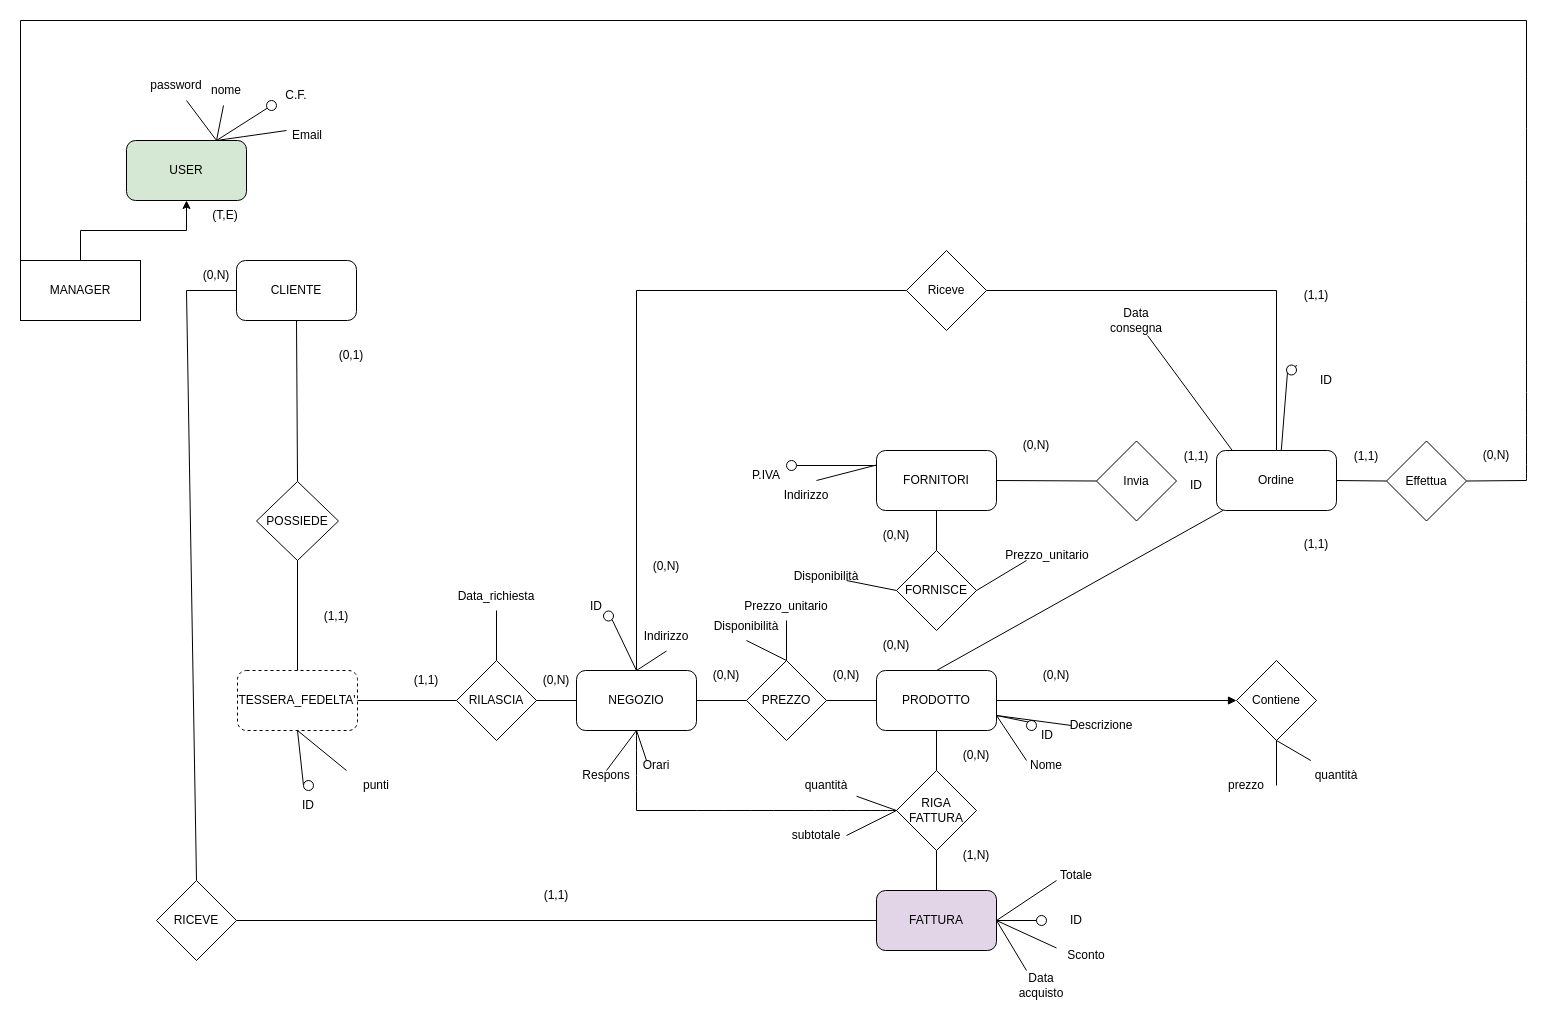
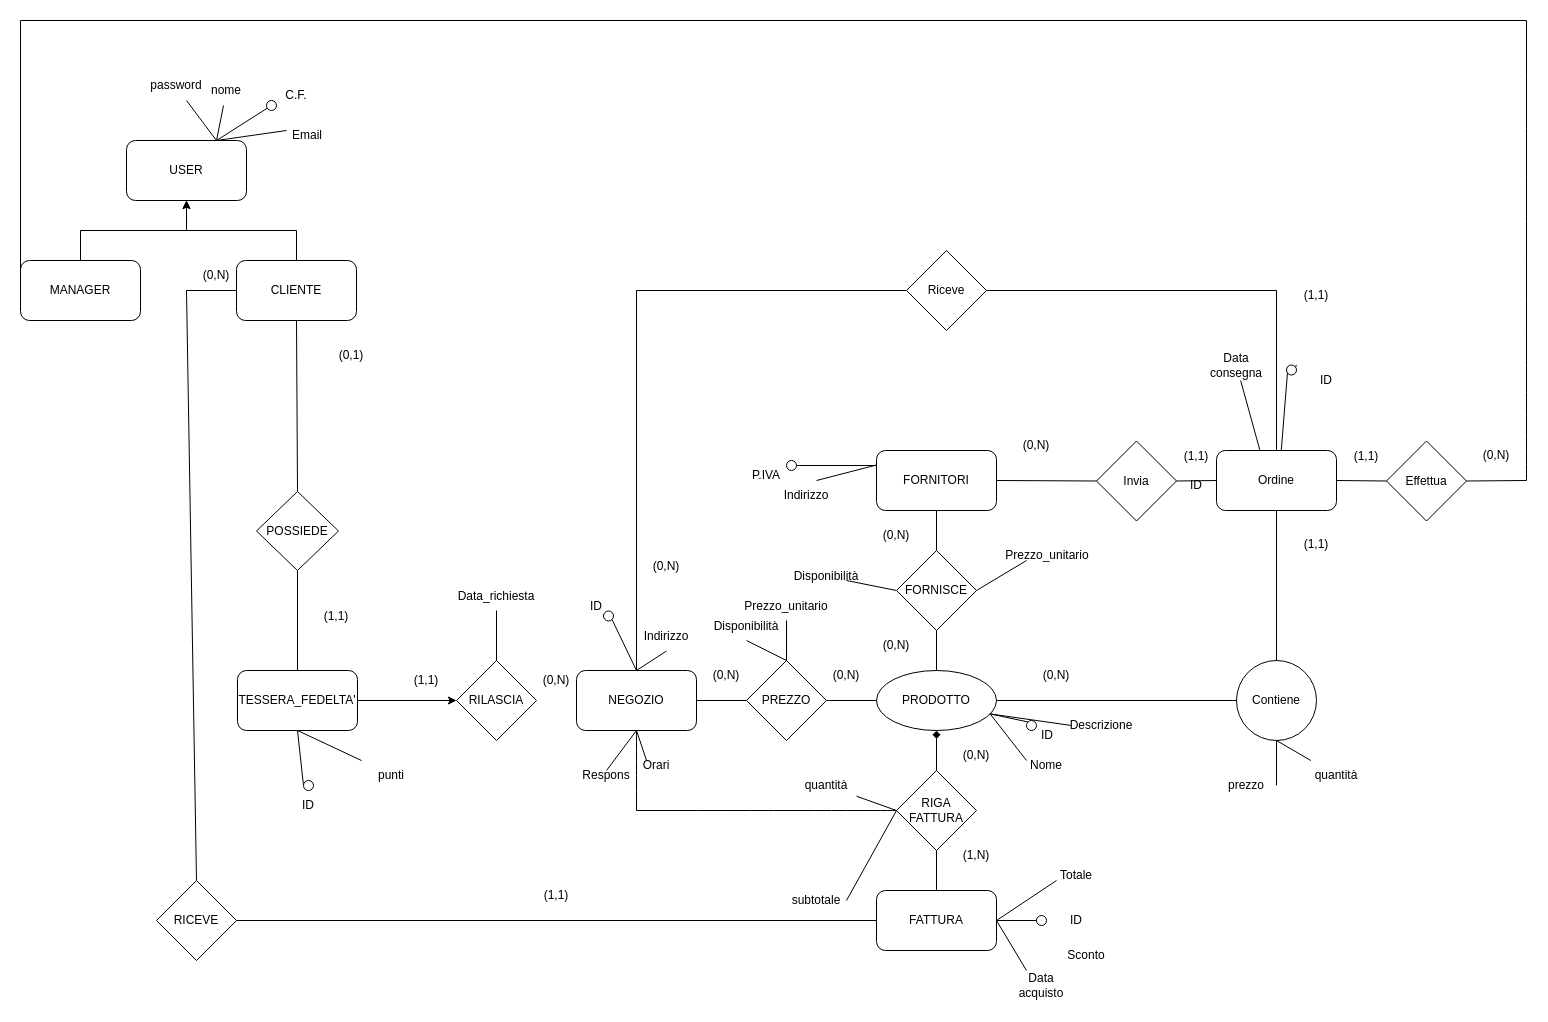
node "USER": fillcolor #d5e8d4 -> #ffffff
node "(T,E)": removed
edge "CLIENTE" -> "USER": added
node "MANAGER": shape rectangle -> rounded rectangle
node "Data consegna": moved (1137, 321) -> (1237, 366)
edge "Ordine" -- "Invia": added
node "POSSIEDE": moved (298, 521) -> (298, 531)
edge "Ordine" -- "Contiene": added
edge "Ordine" -- "PRODOTTO": now "FORNISCE" -- "PRODOTTO"
node "TESSERA_FEDELTA'": style dashed -> solid
edge "TESSERA_FEDELTA'" -- "RILASCIA": arrowhead none -> classic
edge "RILASCIA" -- "NEGOZIO": removed
node "PRODOTTO": shape rounded rectangle -> ellipse
edge "PRODOTTO" -> "Contiene": arrowhead block -> none
node "Contiene": shape diamond -> ellipse
edge "PRODOTTO" -- "RIGA FATTURA": arrowhead none -> diamond
node "punti": moved (377, 786) -> (392, 776)
node "subtotale": moved (817, 836) -> (817, 901)
node "FATTURA": fillcolor #e1d5e7 -> #ffffff
edge "FATTURA" -- "Sconto": removed
